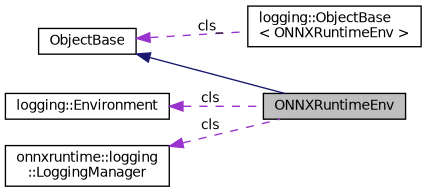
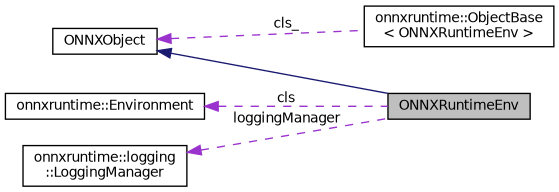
node "logging::ObjectBase < ONNXRuntimeEnv >": label "logging::ObjectBase < ONNXRuntimeEnv >" -> "onnxruntime::ObjectBase < ONNXRuntimeEnv >"
node "ObjectBase": label "ObjectBase" -> "ONNXObject"
node "logging::Environment": label "logging::Environment" -> "onnxruntime::Environment"
edge "ONNXRuntimeEnv" -> "onnxruntime::logging ::LoggingManager": label " cls" -> " loggingManager"
